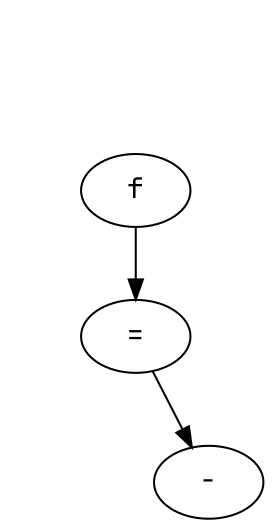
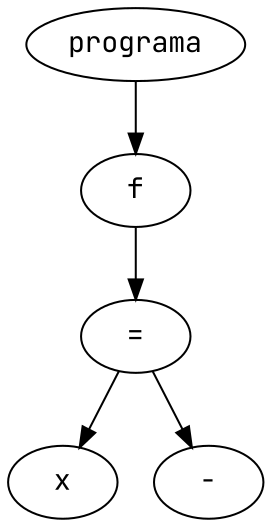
node "programa": added
node "x": added
